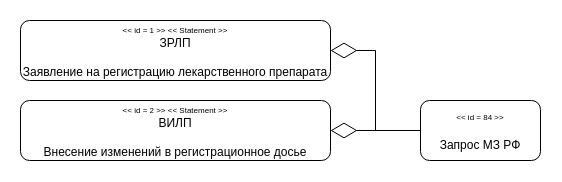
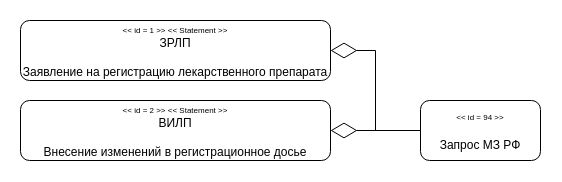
node "<< id = 84 >> Запрос МЗ РФ": label "<< id = 84 >> Запрос МЗ РФ" -> "<< id = 94 >> Запрос МЗ РФ"
